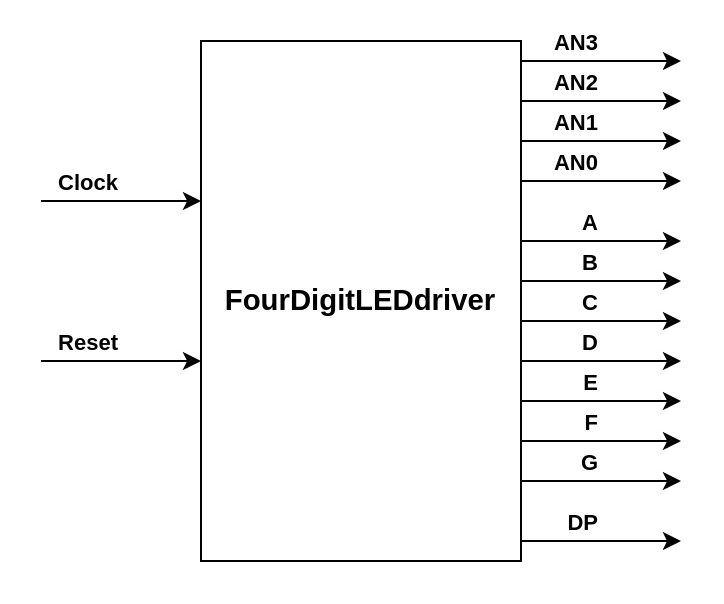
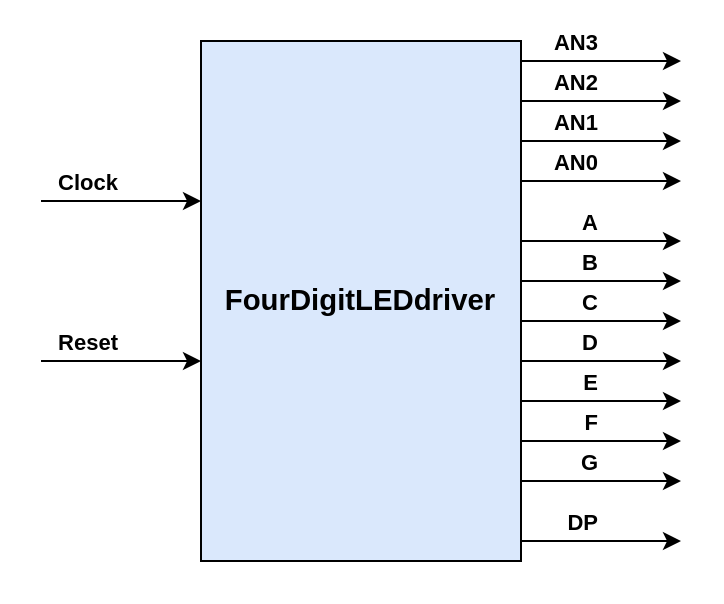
node "FourDigitLEDdriver": fillcolor #ffffff -> #dae8fc
